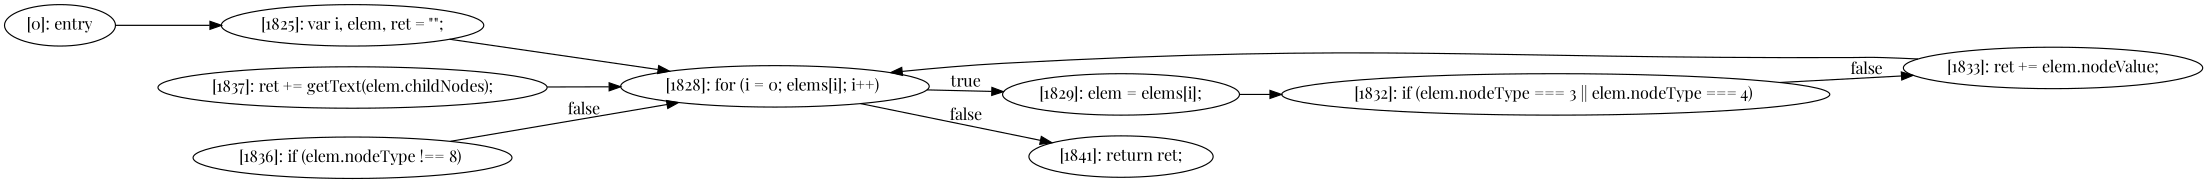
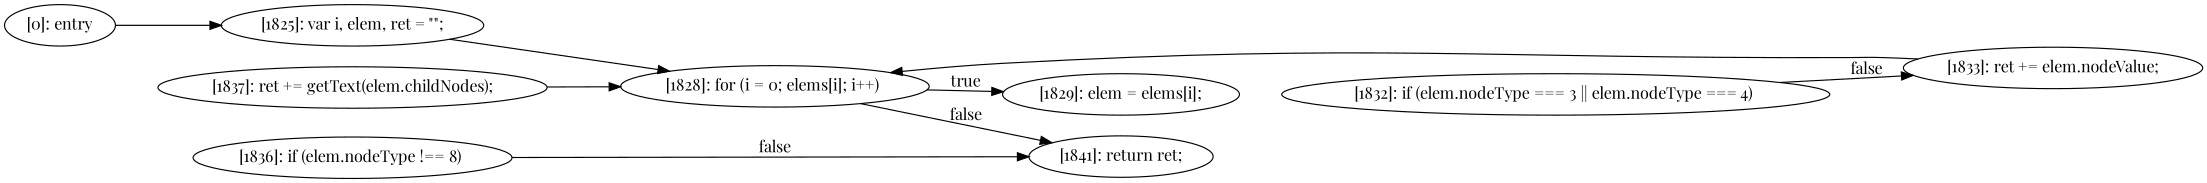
edge "[1829]: elem = elems[i];" -> "[1832]: if (elem.nodeType === 3 || elem.nodeType === 4)": removed
edge "[1836]: if (elem.nodeType !== 8)" -> "[1828]: for (i = 0; elems[i]; i++)": now "[1836]: if (elem.nodeType !== 8)" -> "[1841]: return ret;"
